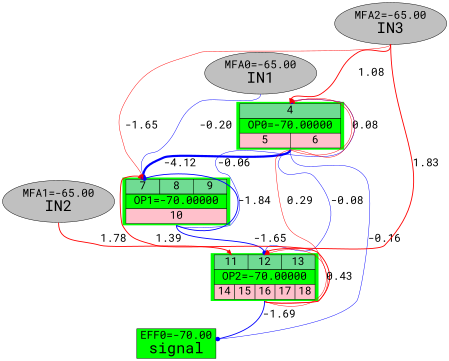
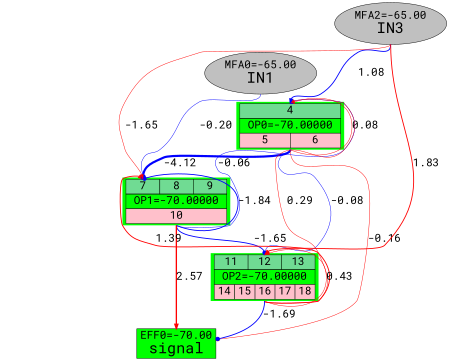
edge "MFA2=-65.00" -> "4": color #ff0000 -> #0000ff
node "MFA1=-65.00": removed
edge "4" -> "EFF0=-70.00": color #0000ff -> #ff0000
edge "7" -> "EFF0=-70.00": added, label "2.57"
